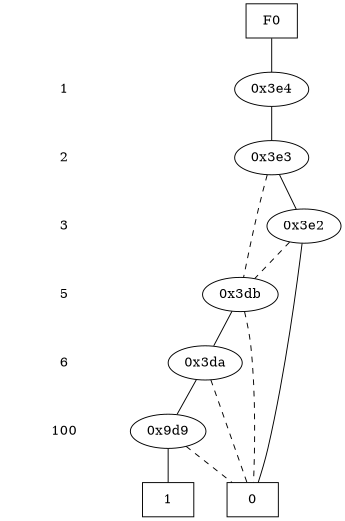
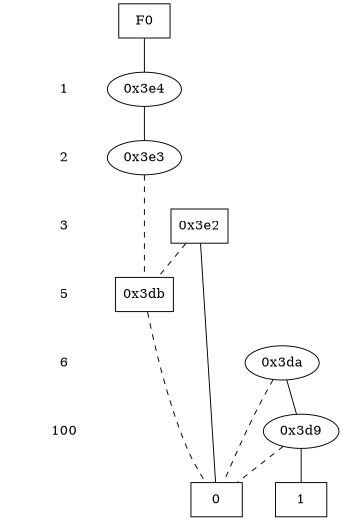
edge "0x3e3" -- "0x3e2": removed
node "0x3e2": shape ellipse -> box
node "0x3db": shape ellipse -> box
edge "0x3db" -- "0x3da": removed
node "0x9d9": label "0x9d9" -> "0x3d9"
